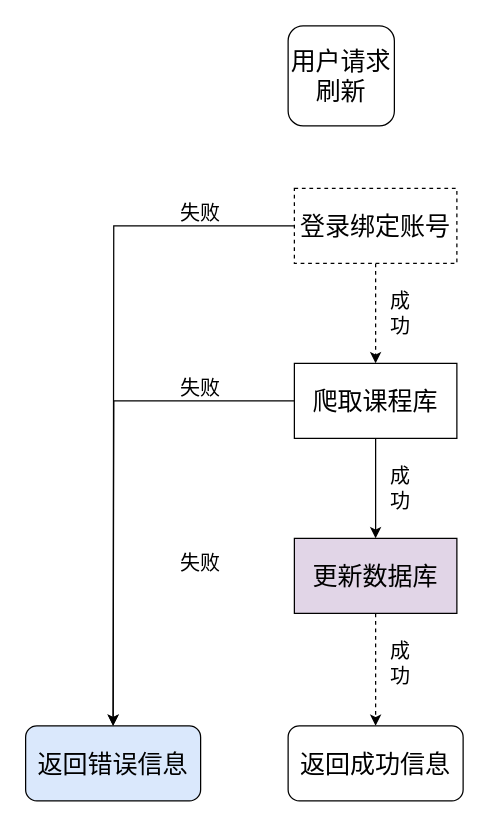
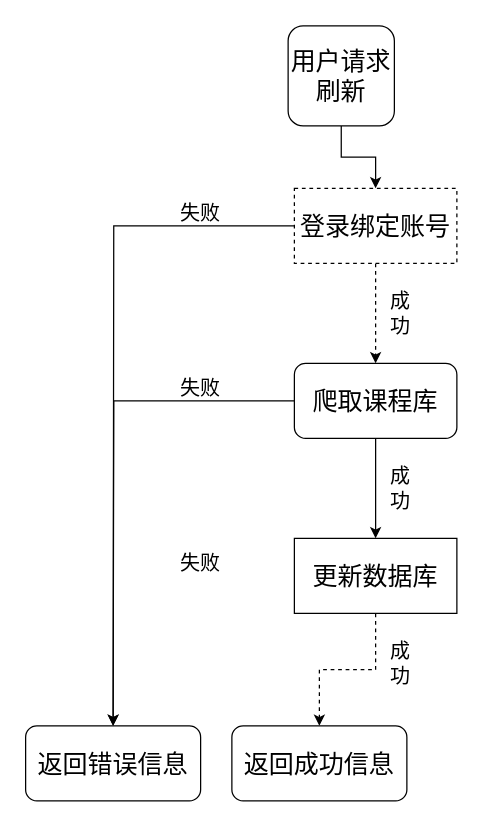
edge "用户请求刷新" -> "登录绑定账号": added
node "爬取课程库": shape rectangle -> rounded rectangle
node "更新数据库": fillcolor #e1d5e7 -> #ffffff
node "返回错误信息": fillcolor #dae8fc -> #ffffff
node "返回成功信息": moved (376, 763) -> (319, 763)
